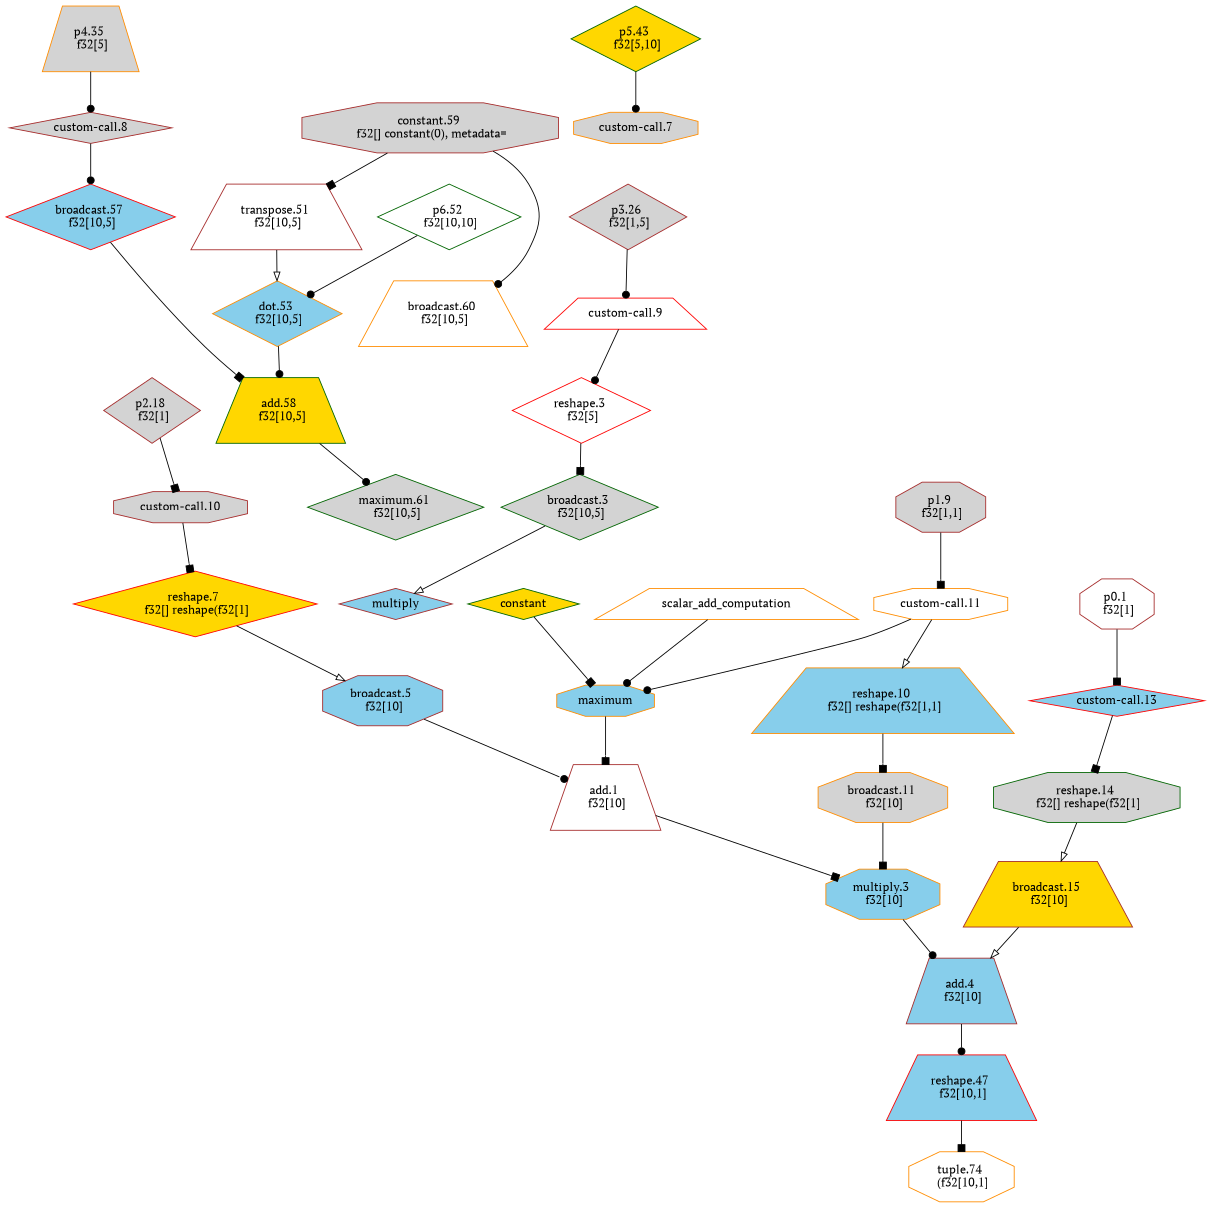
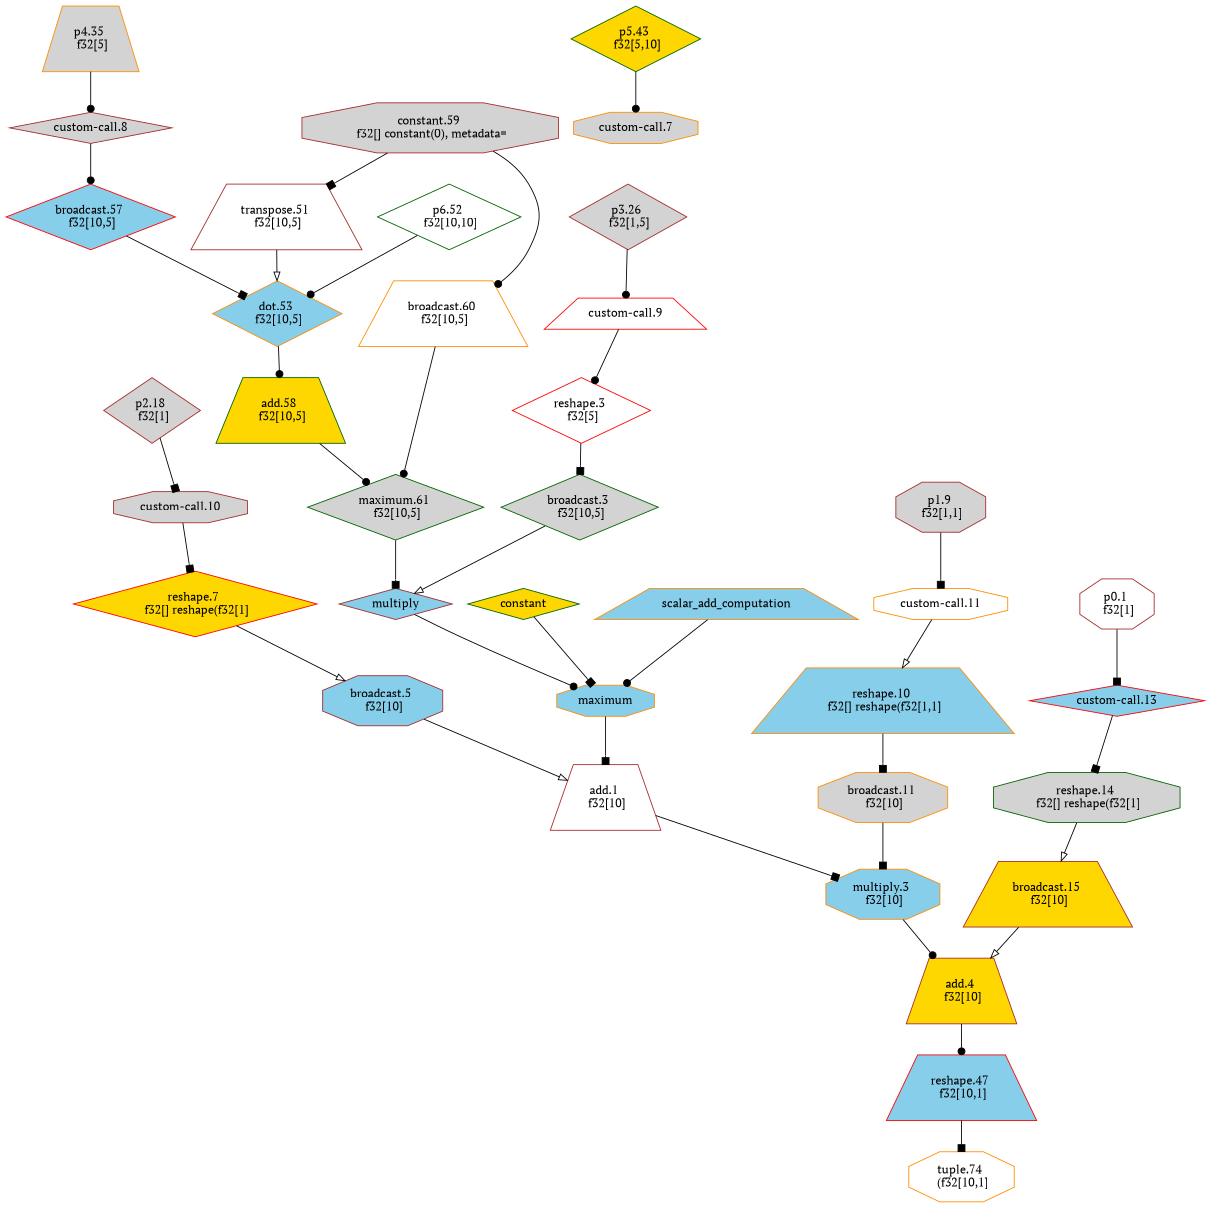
edge "broadcast.57 f32[10,5]" -> "add.58 f32[10,5]": now "broadcast.57 f32[10,5]" -> "dot.53 f32[10,5]"
edge "broadcast.60 f32[10,5]" -> "maximum.61 f32[10,5]": added
edge "maximum.61 f32[10,5]" -> "multiply": added
node "scalar_add_computation": fillcolor white -> skyblue
edge "custom-call.11" -> "maximum": now "multiply" -> "maximum"
edge "broadcast.5 f32[10]" -> "add.1 f32[10]": arrowhead dot -> onormal
node "add.4 f32[10]": fillcolor skyblue -> gold
